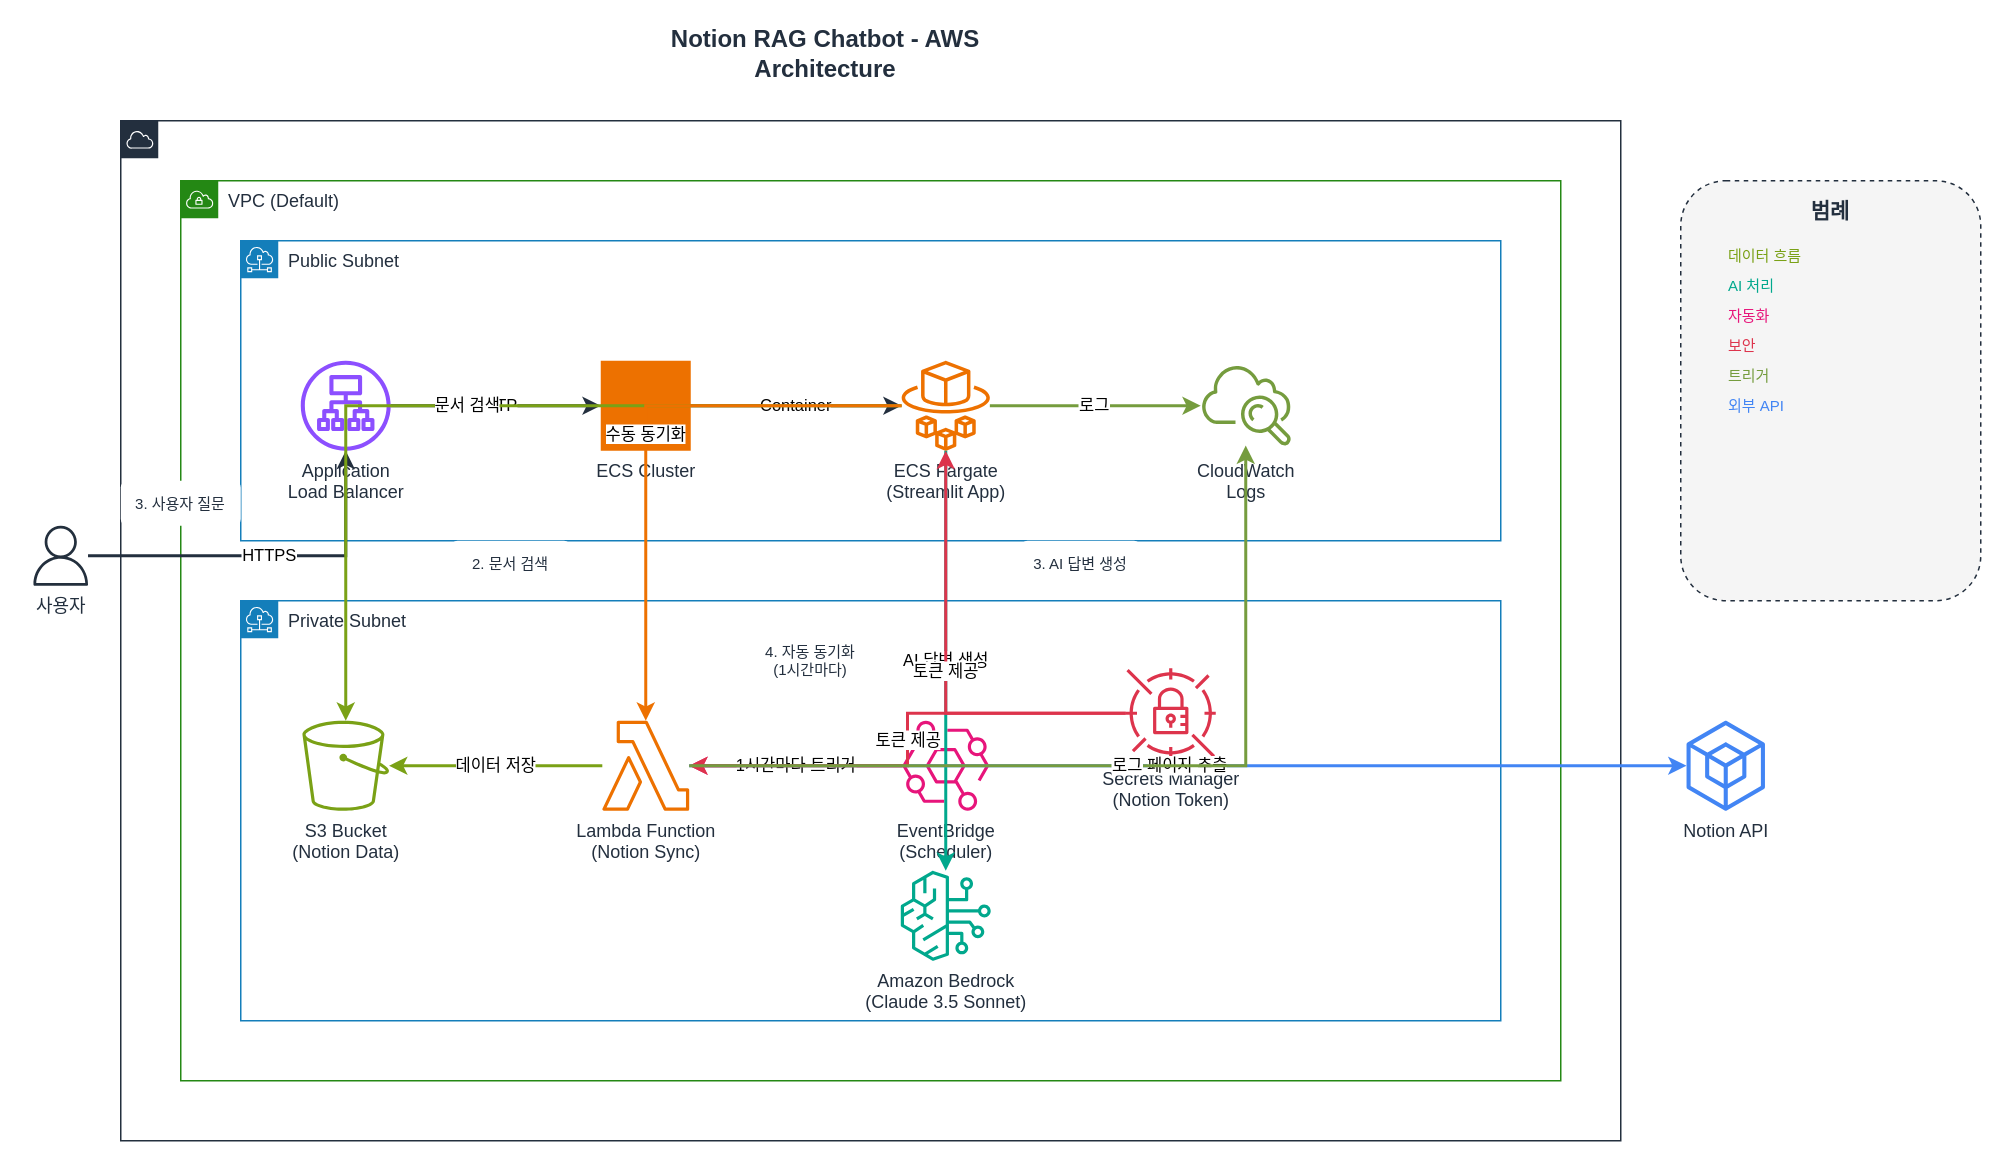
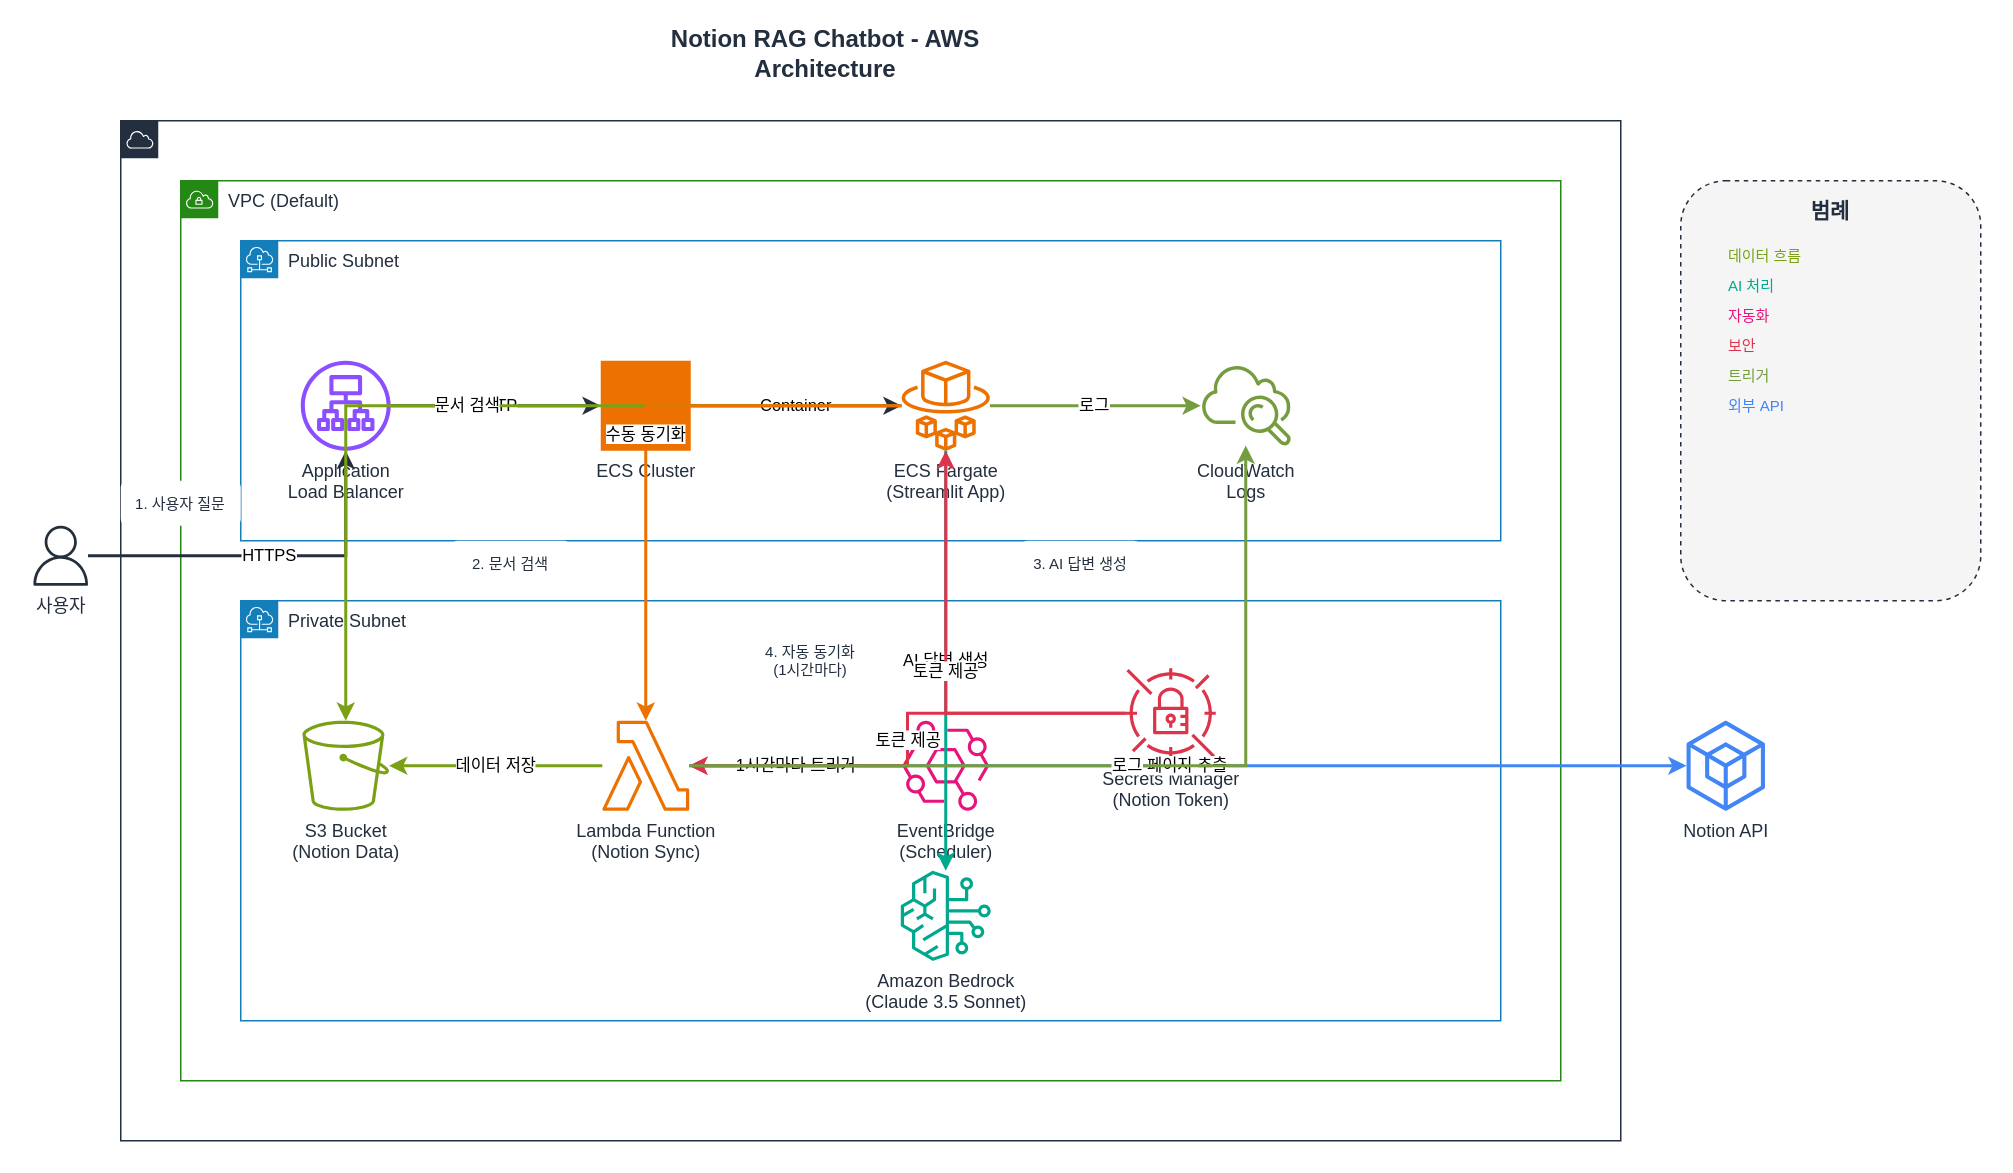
node "3. 사용자 질문": label "3. 사용자 질문" -> "1. 사용자 질문"
